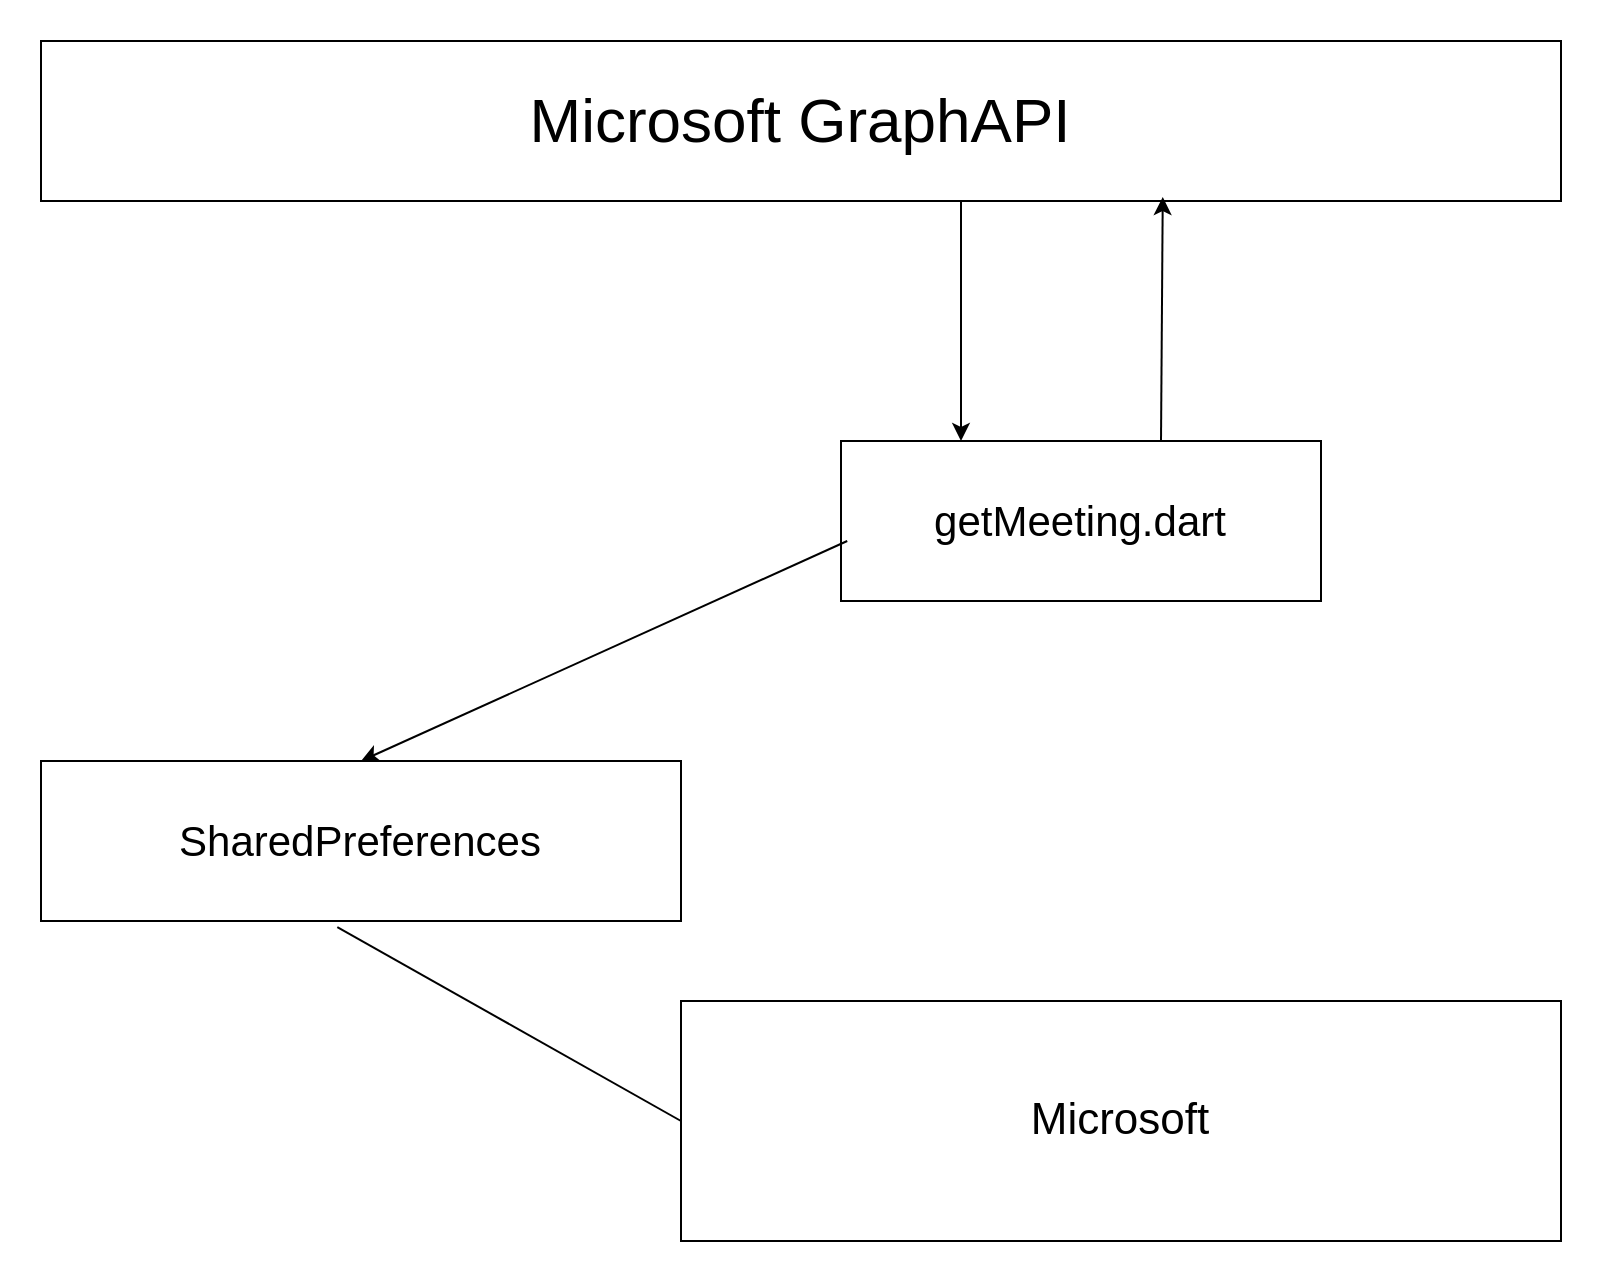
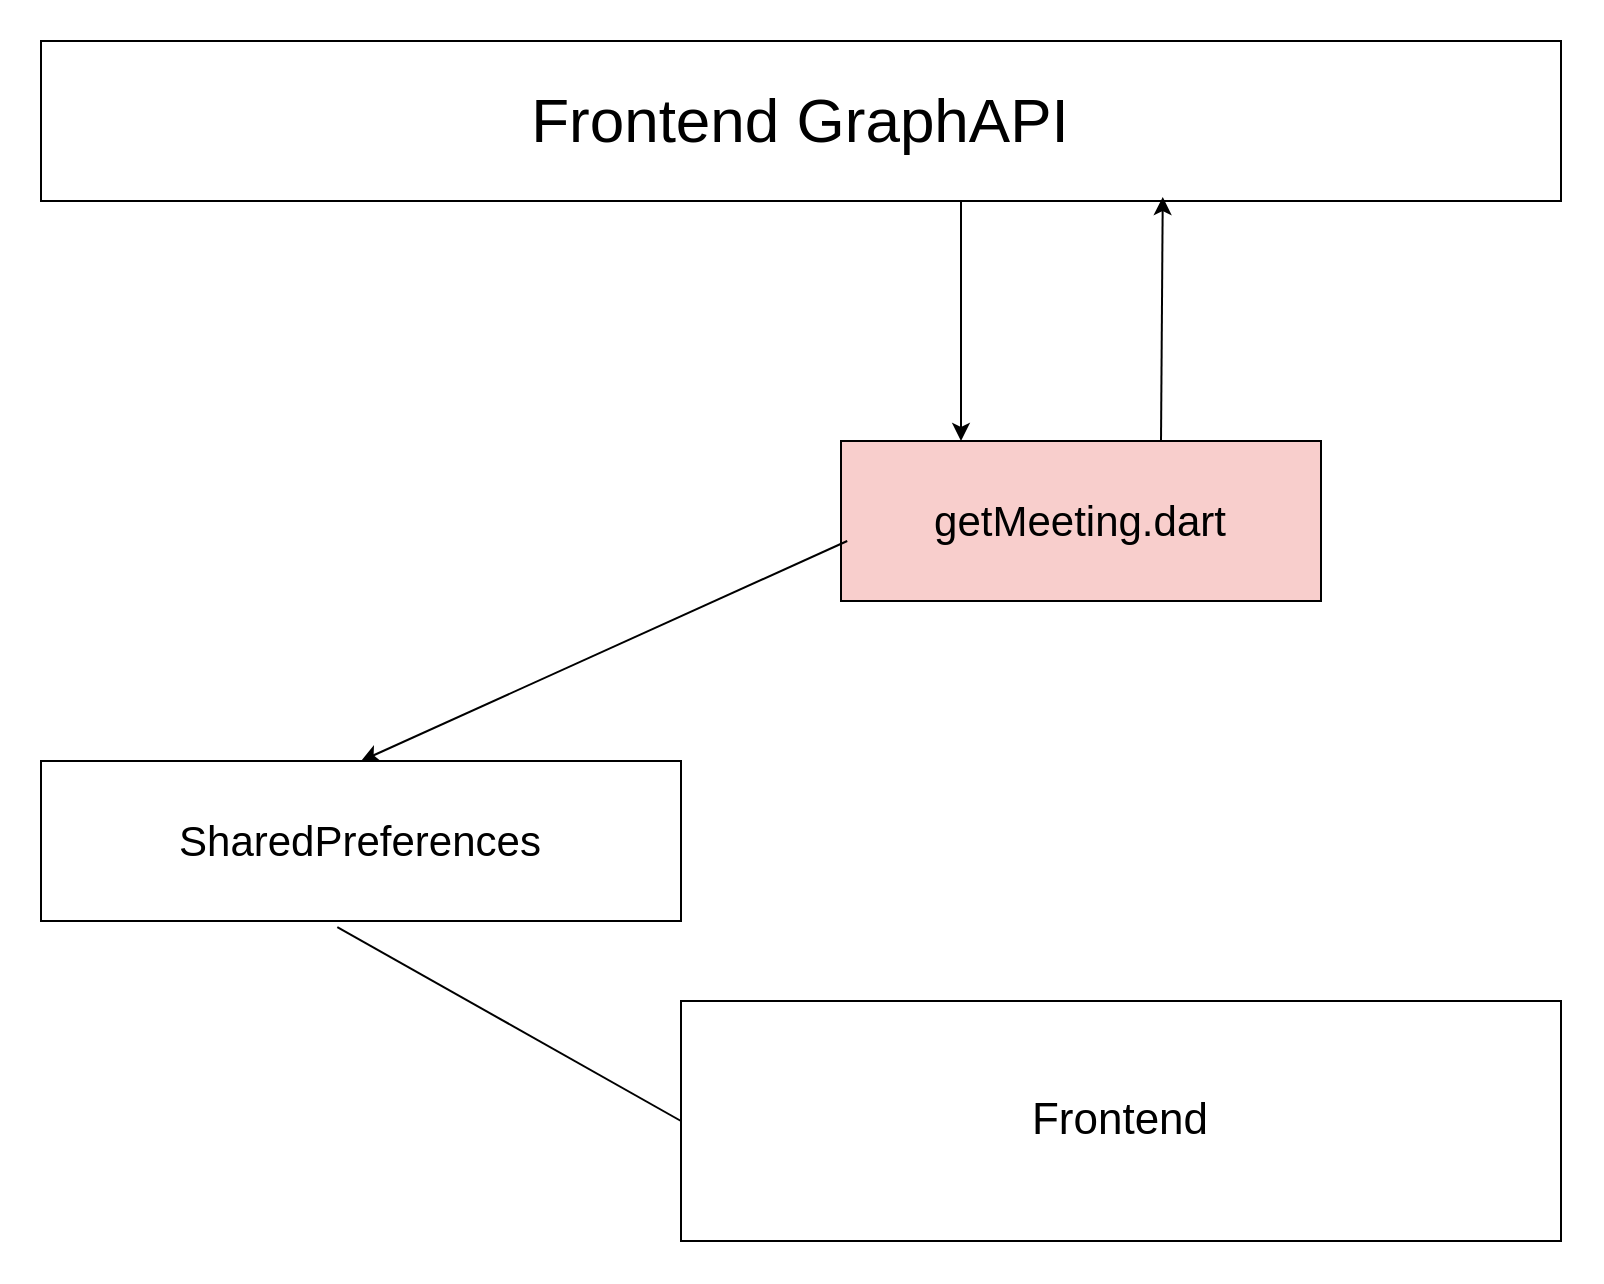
node "Microsoft GraphAPI": label "Microsoft GraphAPI" -> "Frontend GraphAPI"
node "getMeeting.dart": fillcolor #ffffff -> #f8cecc
node "Microsoft": label "Microsoft" -> "Frontend"
